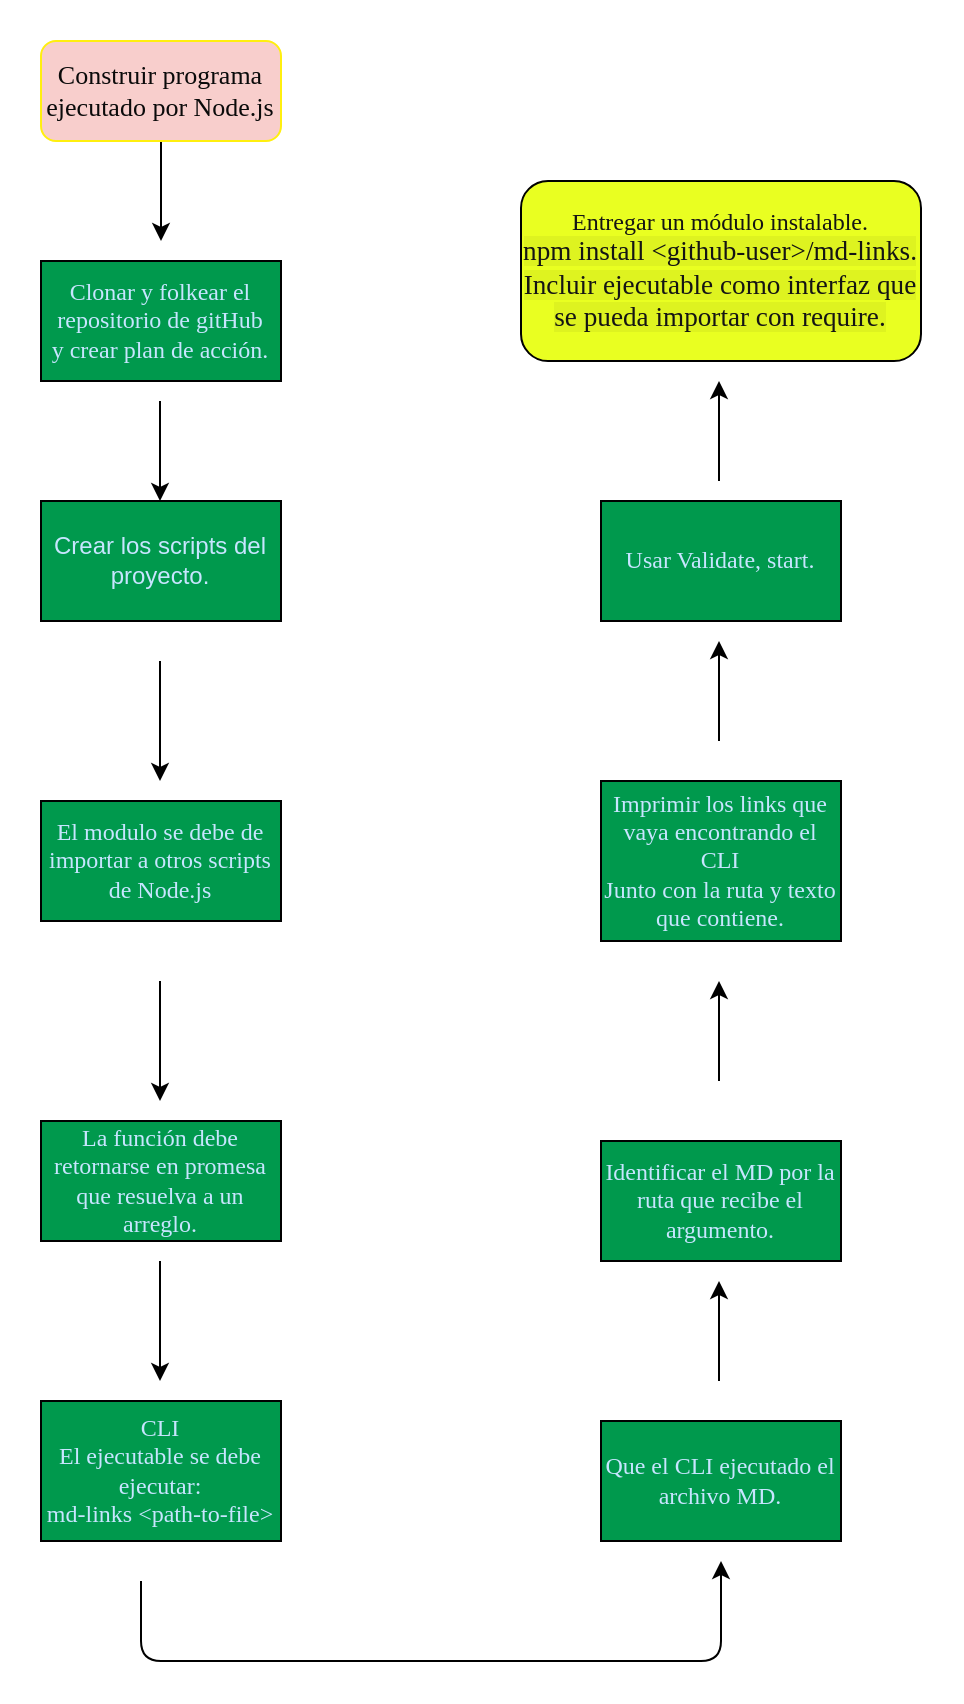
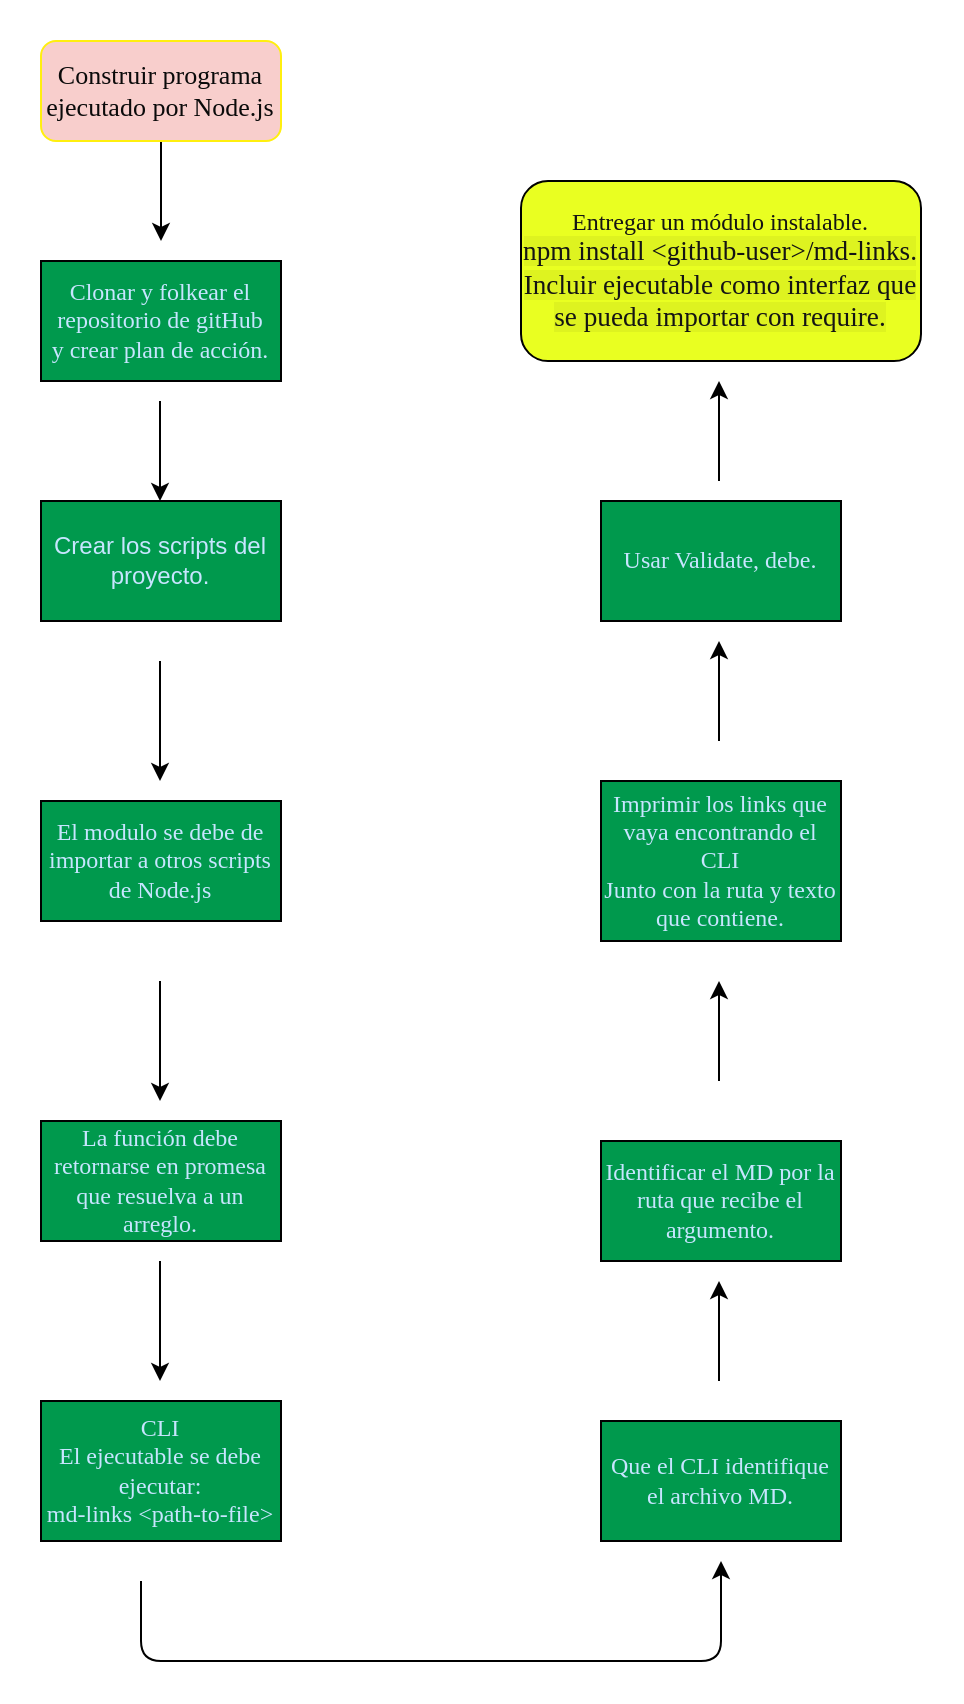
node "Usar Validate, start.": label "Usar Validate, start." -> "Usar Validate, debe."
node "Que el CLI ejecutado el archivo MD.": label "Que el CLI ejecutado el archivo MD." -> "Que el CLI identifique el archivo MD."
